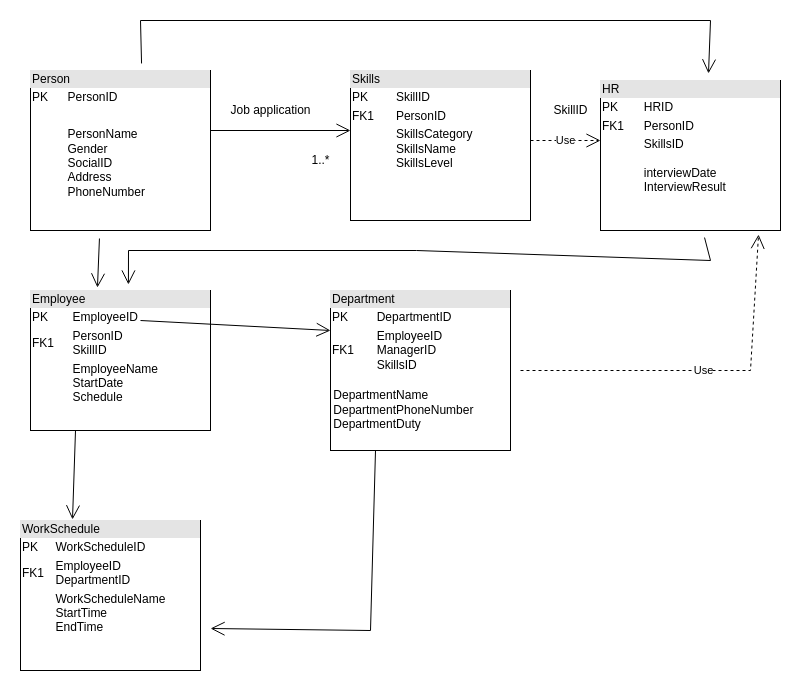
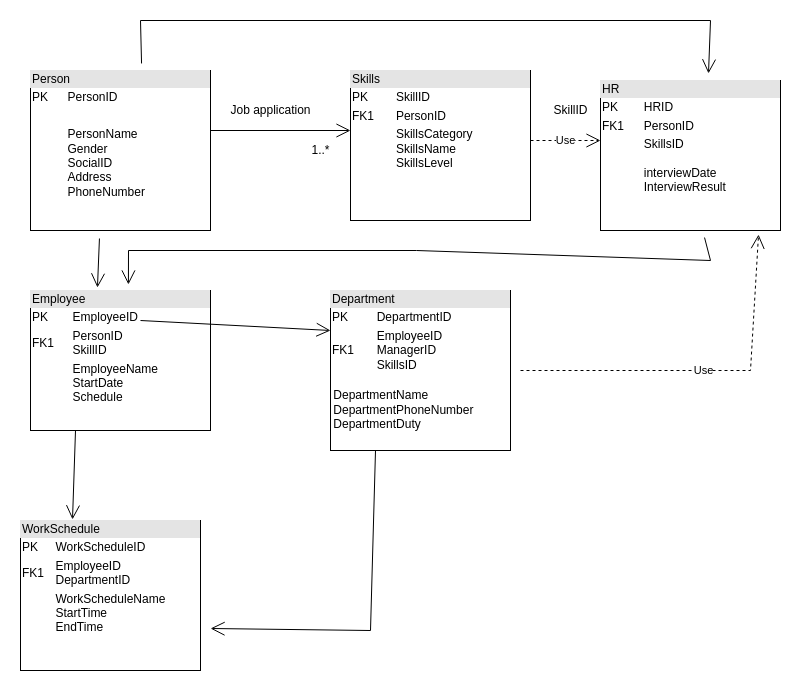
node "1..*": moved (321, 161) -> (321, 151)
